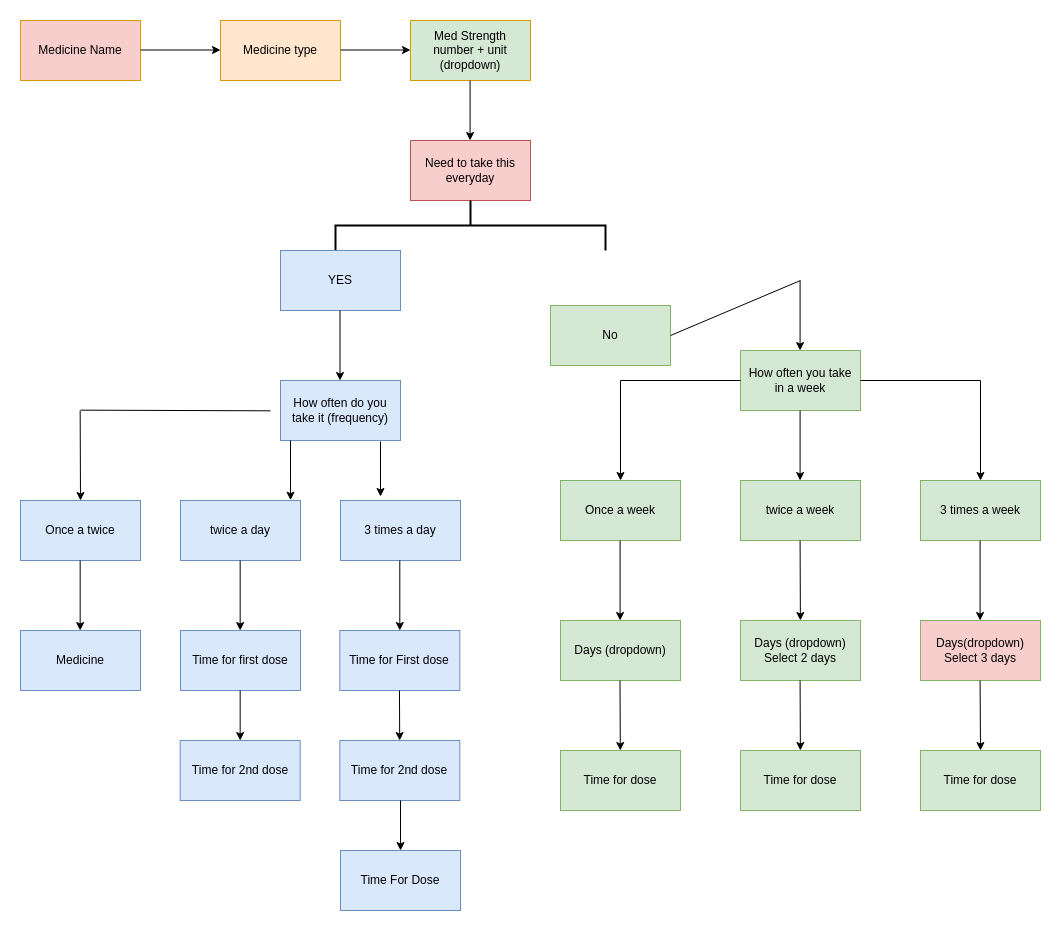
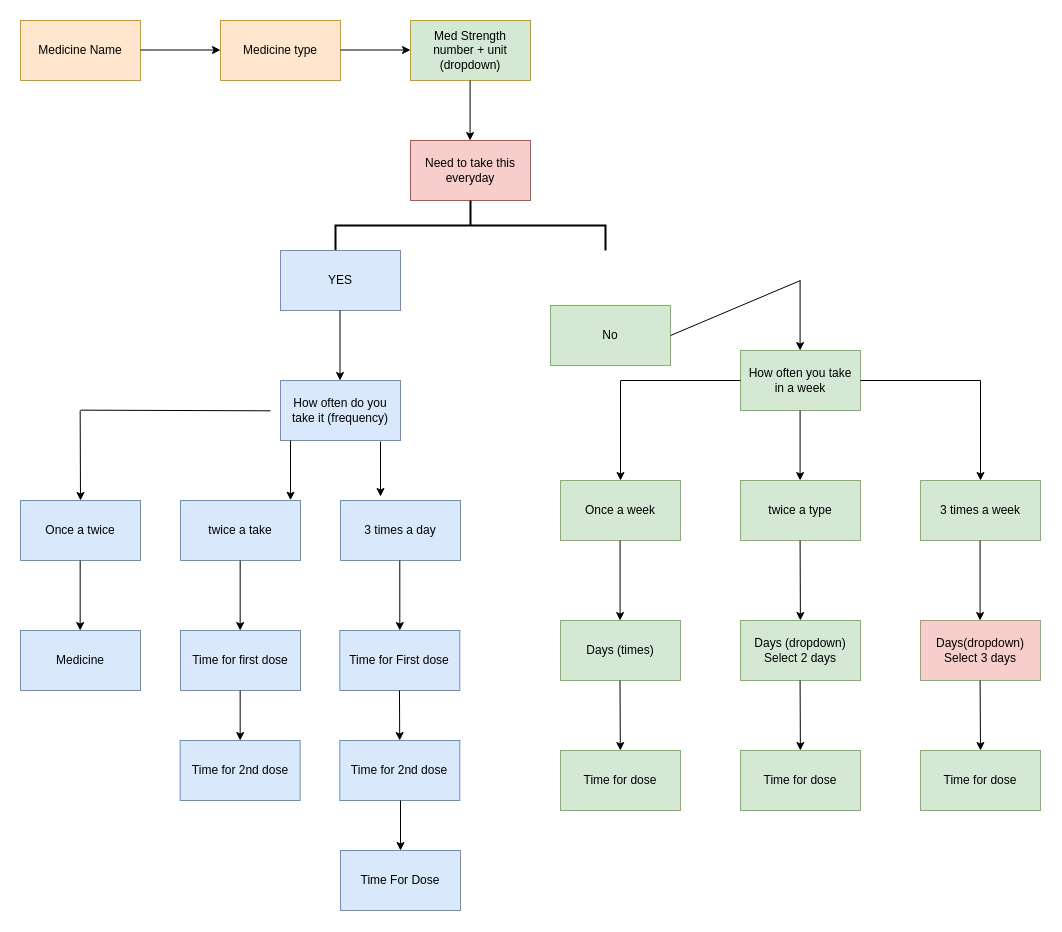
node "Medicine Name": fillcolor #f8cecc -> #ffe6cc
node "twice a week": label "twice a week" -> "twice a type"
node "twice a day": label "twice a day" -> "twice a take"
node "Days (dropdown)": label "Days (dropdown)" -> "Days (times)"
